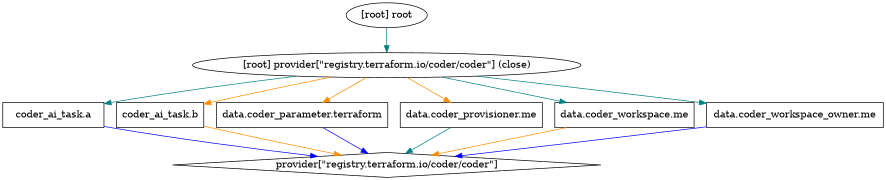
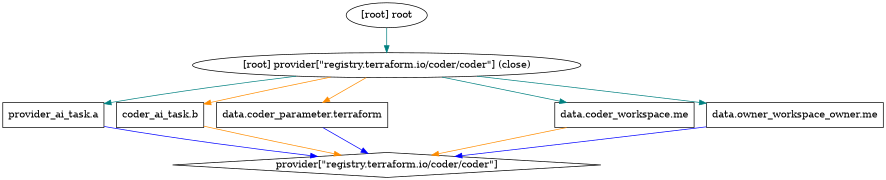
node "coder_ai_task.a": label "coder_ai_task.a" -> "provider_ai_task.a"
node "data.coder_provisioner.me": removed
node "data.coder_workspace_owner.me": label "data.coder_workspace_owner.me" -> "data.owner_workspace_owner.me"
